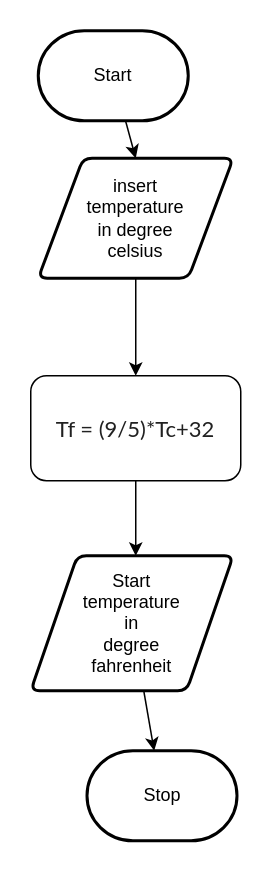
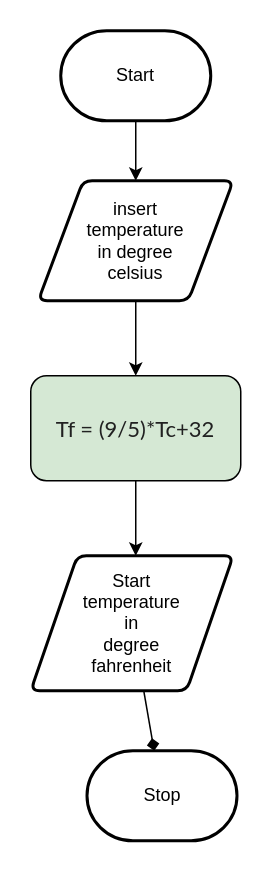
node "Start": moved (113, 76) -> (136, 76)
node "insert temperature in degree celsius": moved (136, 218) -> (136, 241)
node "Tf = (9/5)*Tc+32": fillcolor #ffffff -> #d5e8d4
edge "Start temperature in degree fahrenheit" -> "Stop": arrowhead classic -> diamond
